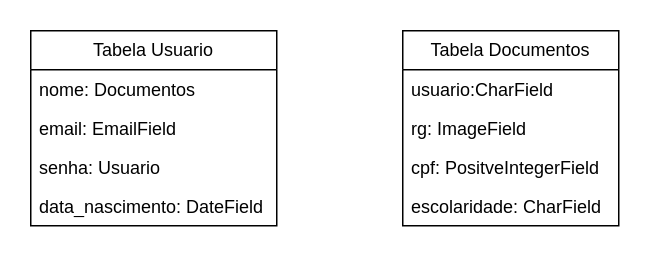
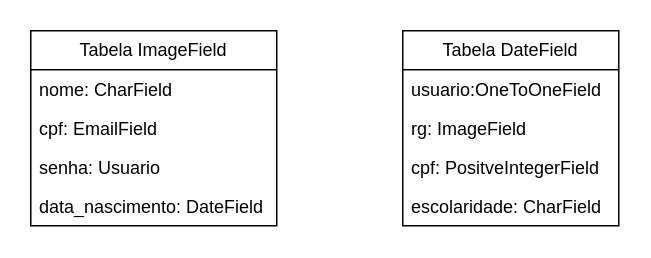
node "Tabela Usuario": label "Tabela Usuario" -> "Tabela ImageField"
node "Tabela Documentos": label "Tabela Documentos" -> "Tabela DateField"
node "nome: Documentos": label "nome: Documentos" -> "nome: CharField"
node "usuario:CharField": label "usuario:CharField" -> "usuario:OneToOneField"
node "email: EmailField": label "email: EmailField" -> "cpf: EmailField"
